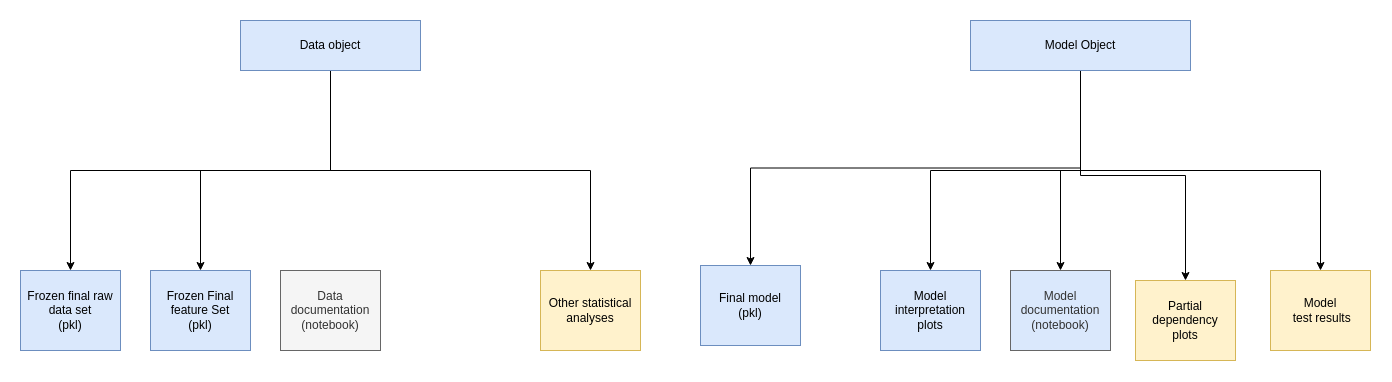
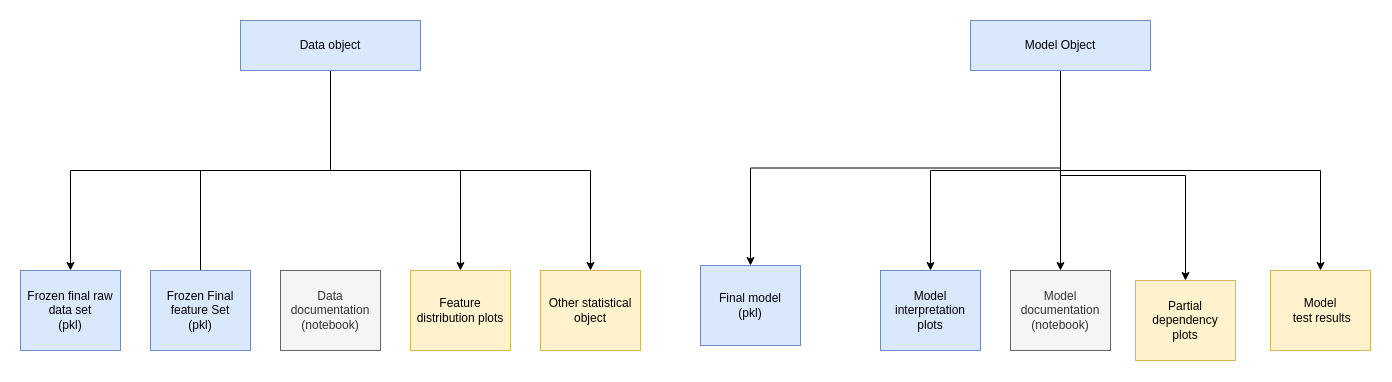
node "Model Object": size 220x50 -> 180x50
edge "Data object" -> "Feature distribution plots": added
edge "Data object" -> "Frozen Final feature Set (pkl)": arrowhead classic -> none
node "Feature distribution plots": added
node "Other statistical analyses": label "Other statistical analyses" -> "Other statistical object"
node "Model documentation (notebook)": fillcolor #dae8fc -> #f5f5f5
